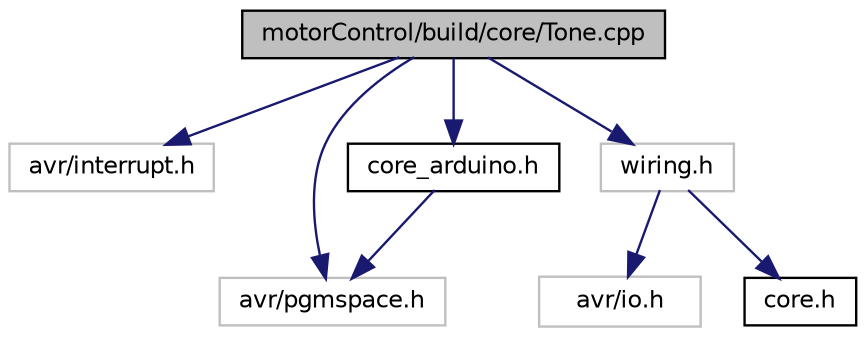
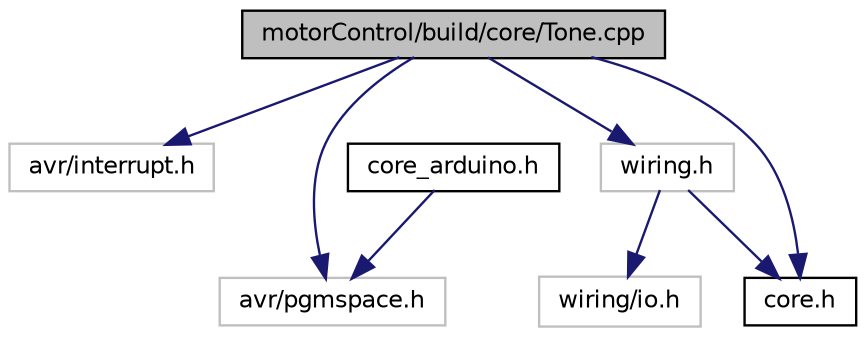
edge "motorControl/build/core/Tone.cpp" -> "core_arduino.h": now "motorControl/build/core/Tone.cpp" -> "core.h"
node "avr/io.h": label "avr/io.h" -> "wiring/io.h"
